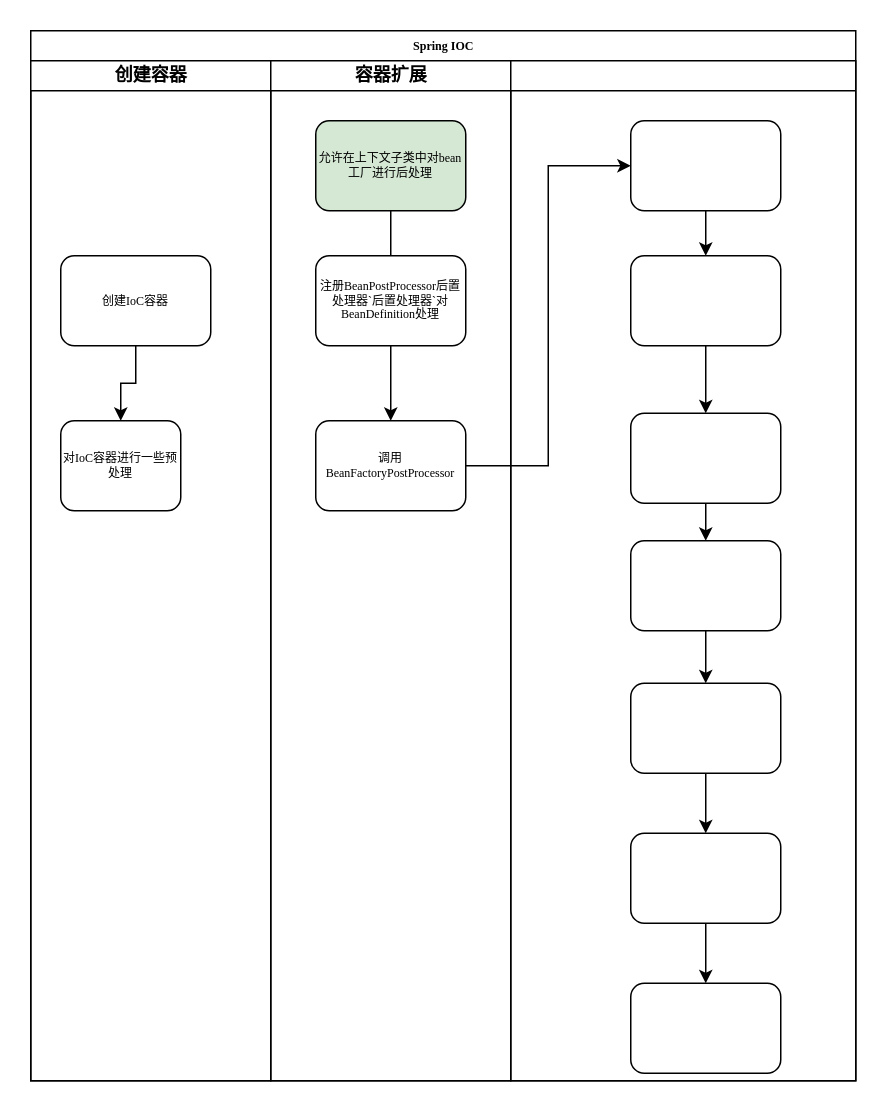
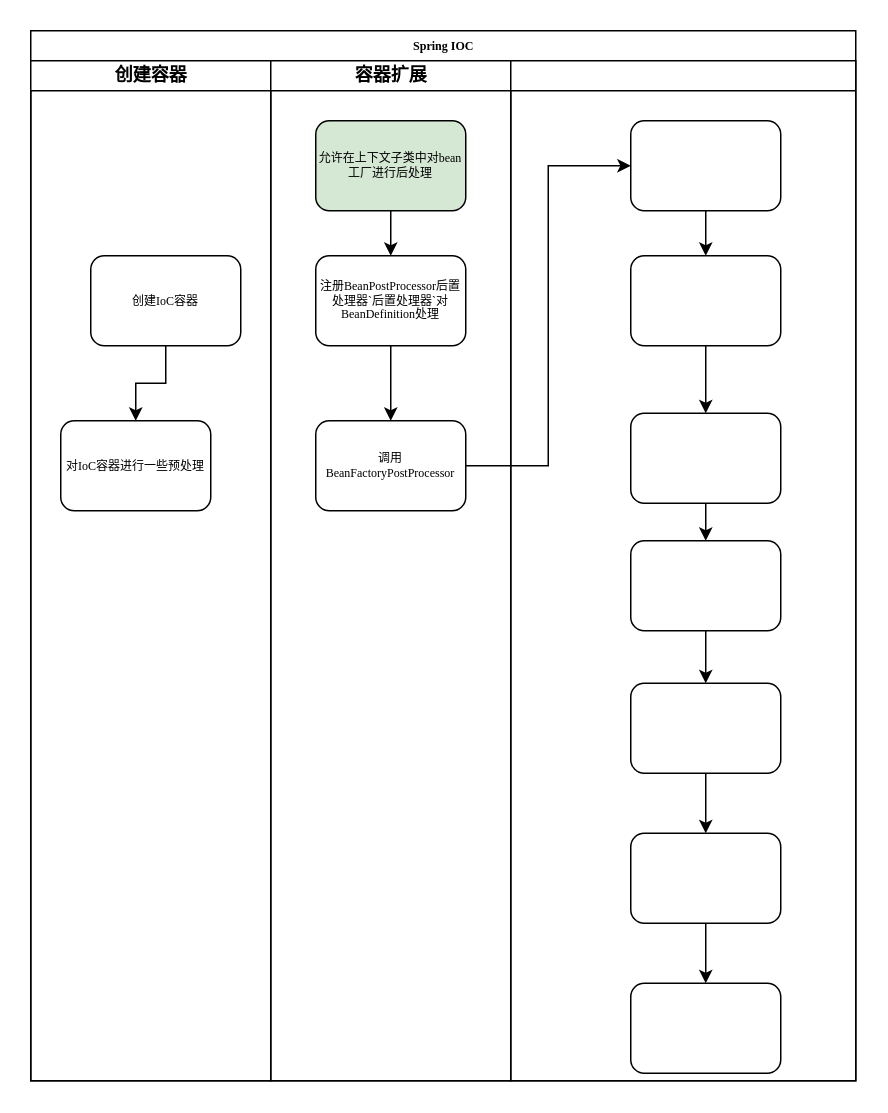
edge "允许在上下文子类中对bean工厂进行后处理" -- "注册BeanPostProcessor后置处理器`后置处理器`对BeanDefinition处理": arrowhead none -> classic
node "创建IoC容器": moved (136, 301) -> (166, 301)
node "对IoC容器进行一些预处理": size 120x90 -> 150x90
